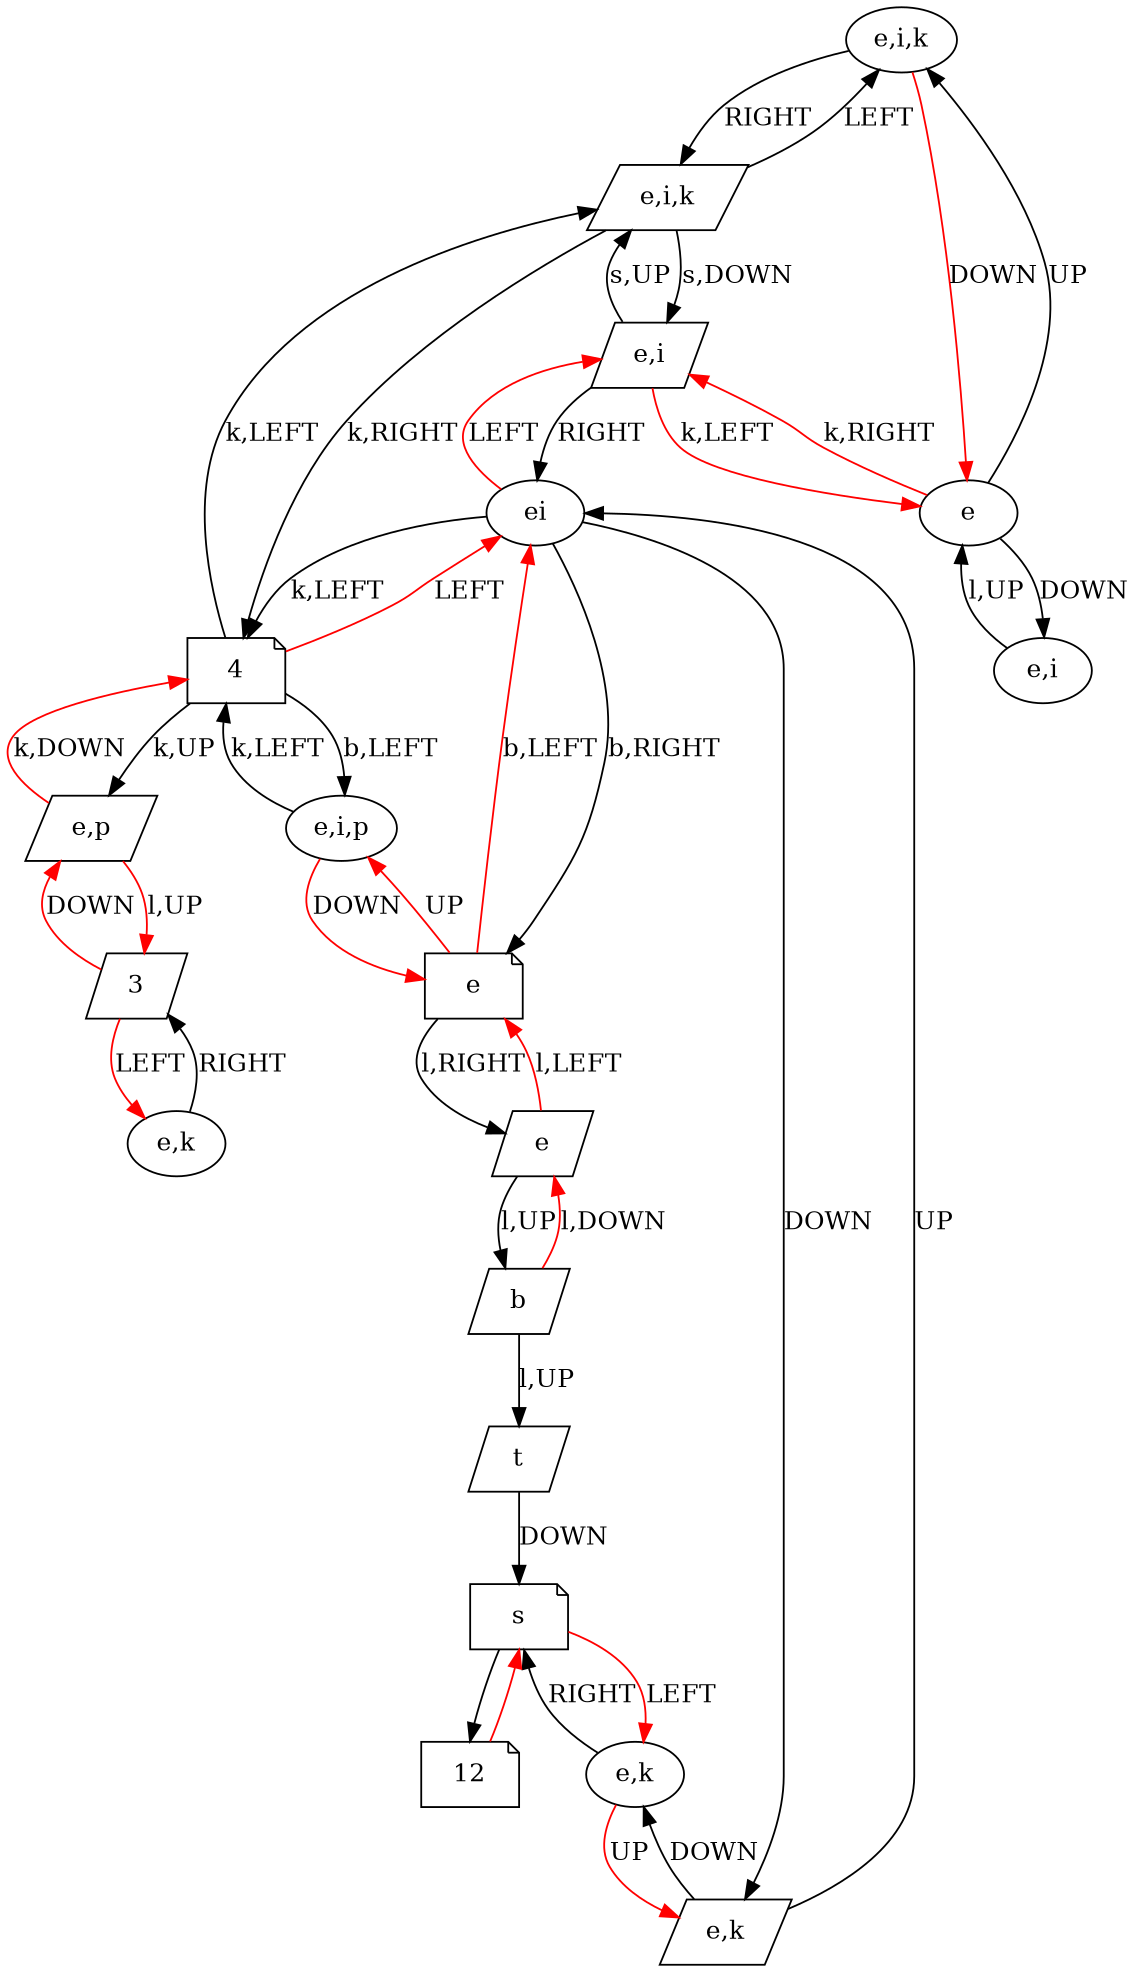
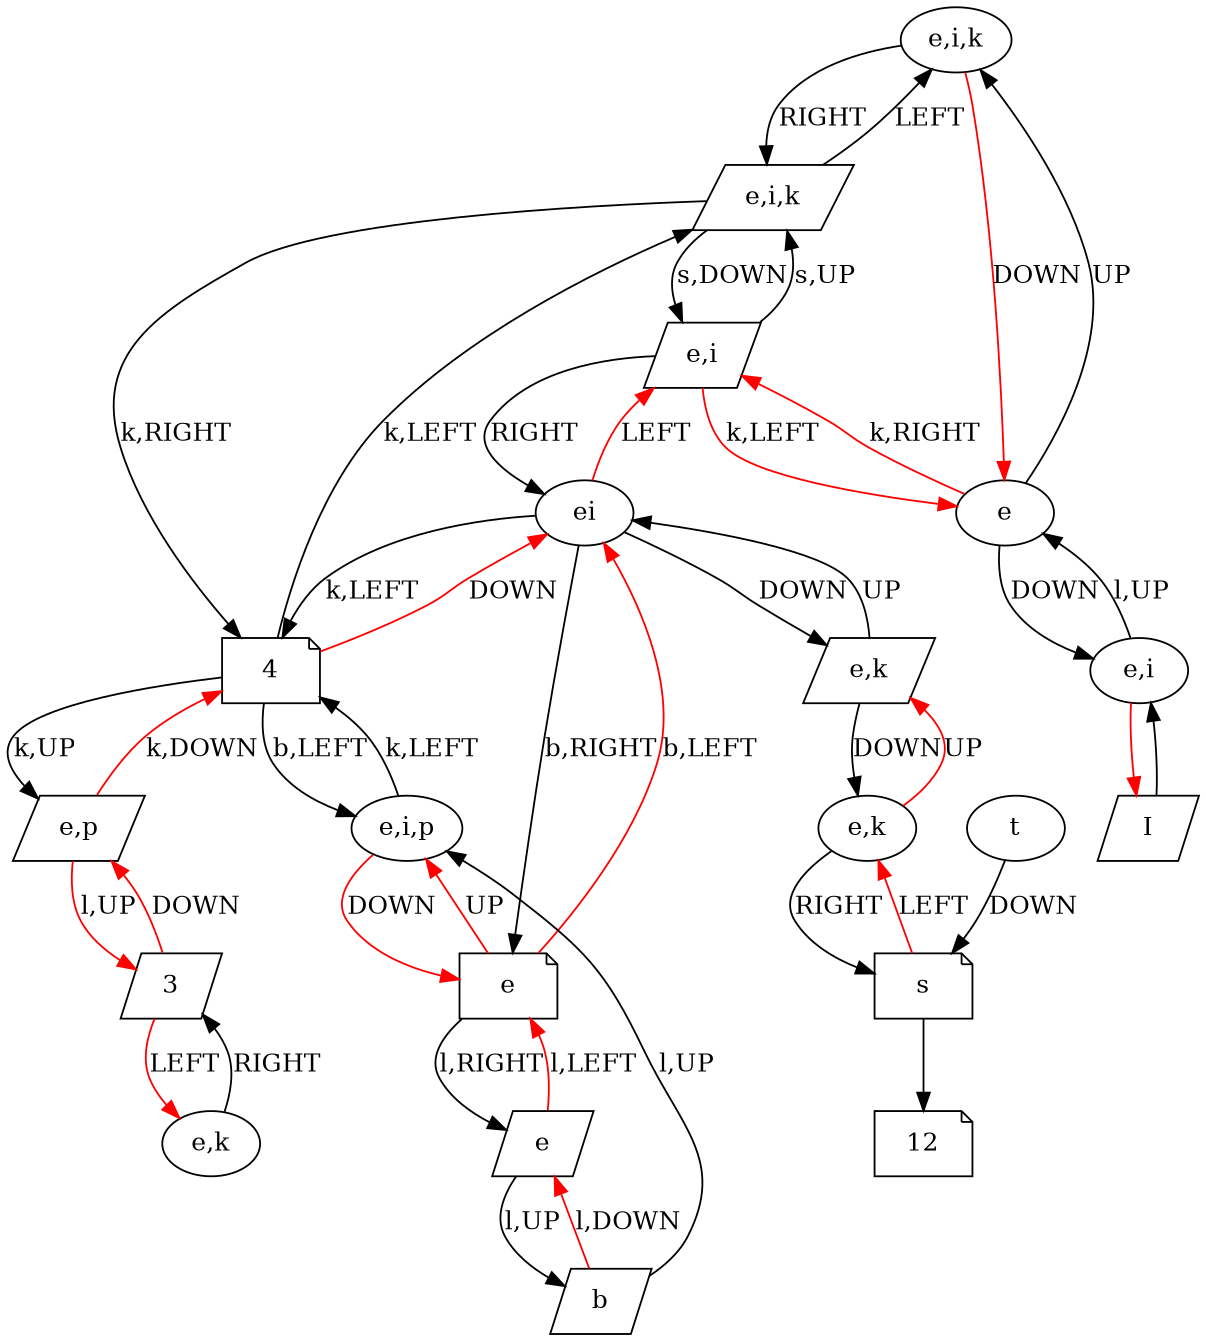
edge "4" -> "ei": label "LEFT" -> "DOWN"
node "I": added
edge "b" -> "t": now "b" -> "e,i,p"
node "t": shape parallelogram -> ellipse
edge "12" -> "s": removed
